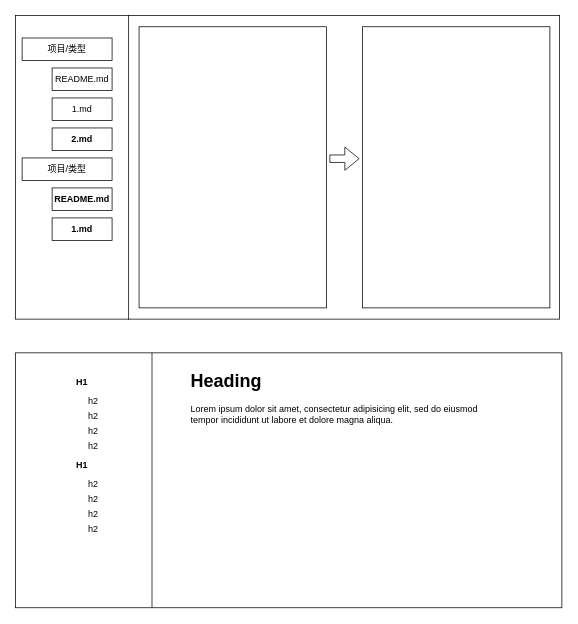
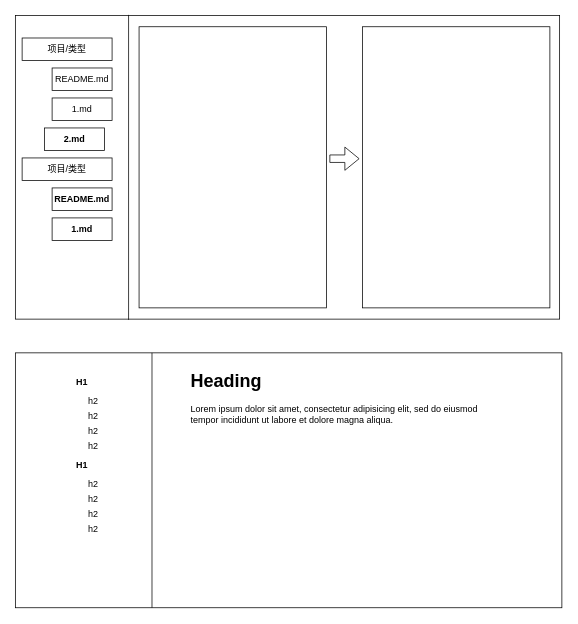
node "2.md": moved (82, 139) -> (75, 139)
